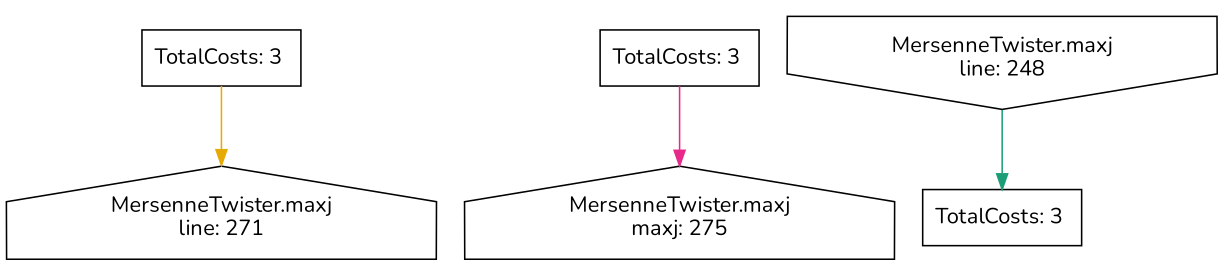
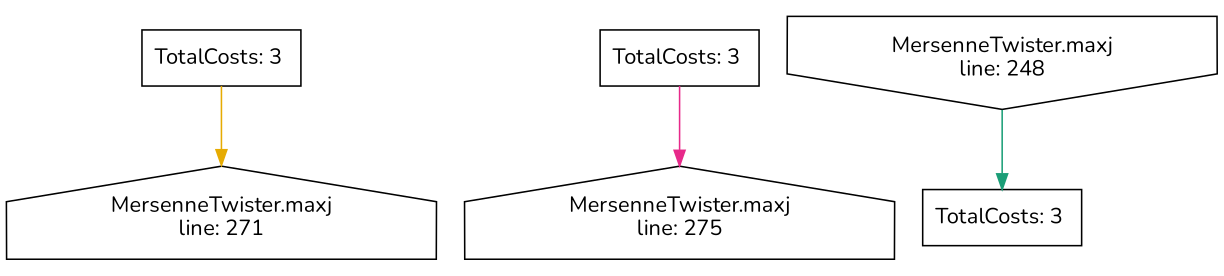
node "MersenneTwister.maxj maxj: 275": label "MersenneTwister.maxj maxj: 275" -> "MersenneTwister.maxj line: 275"
